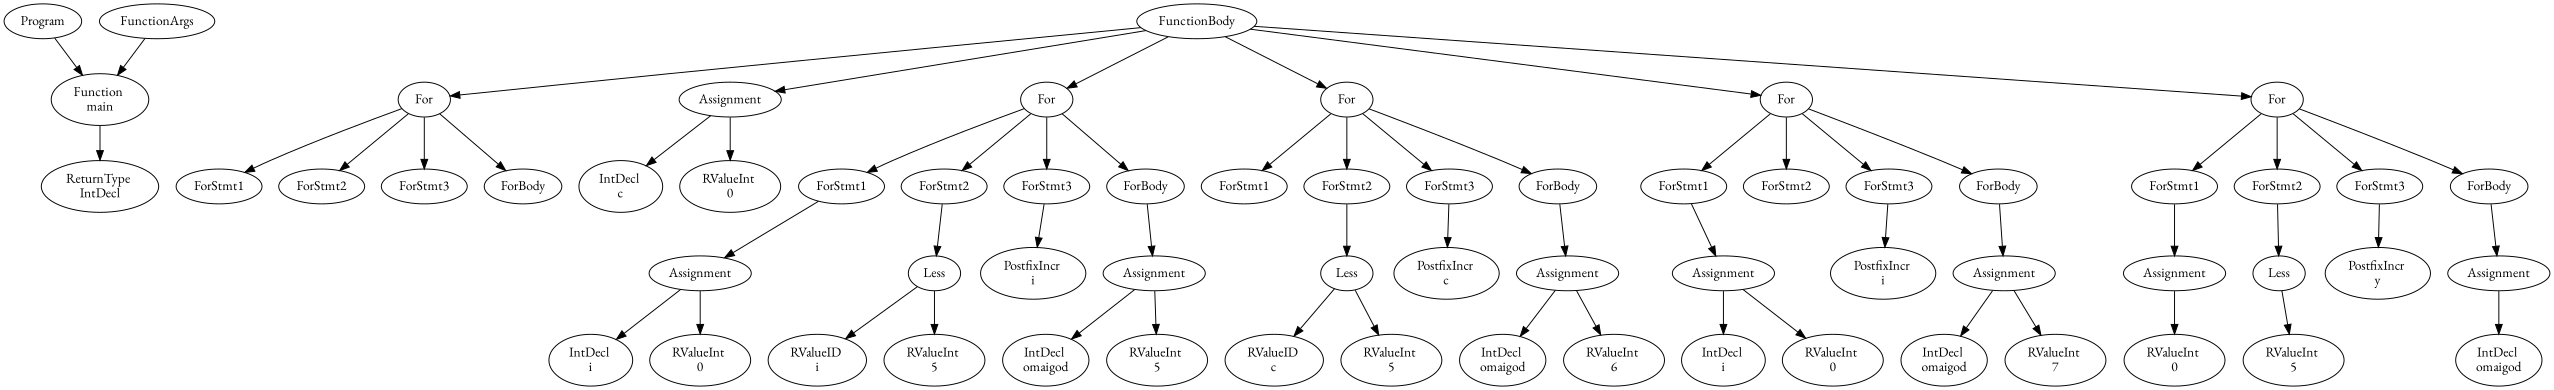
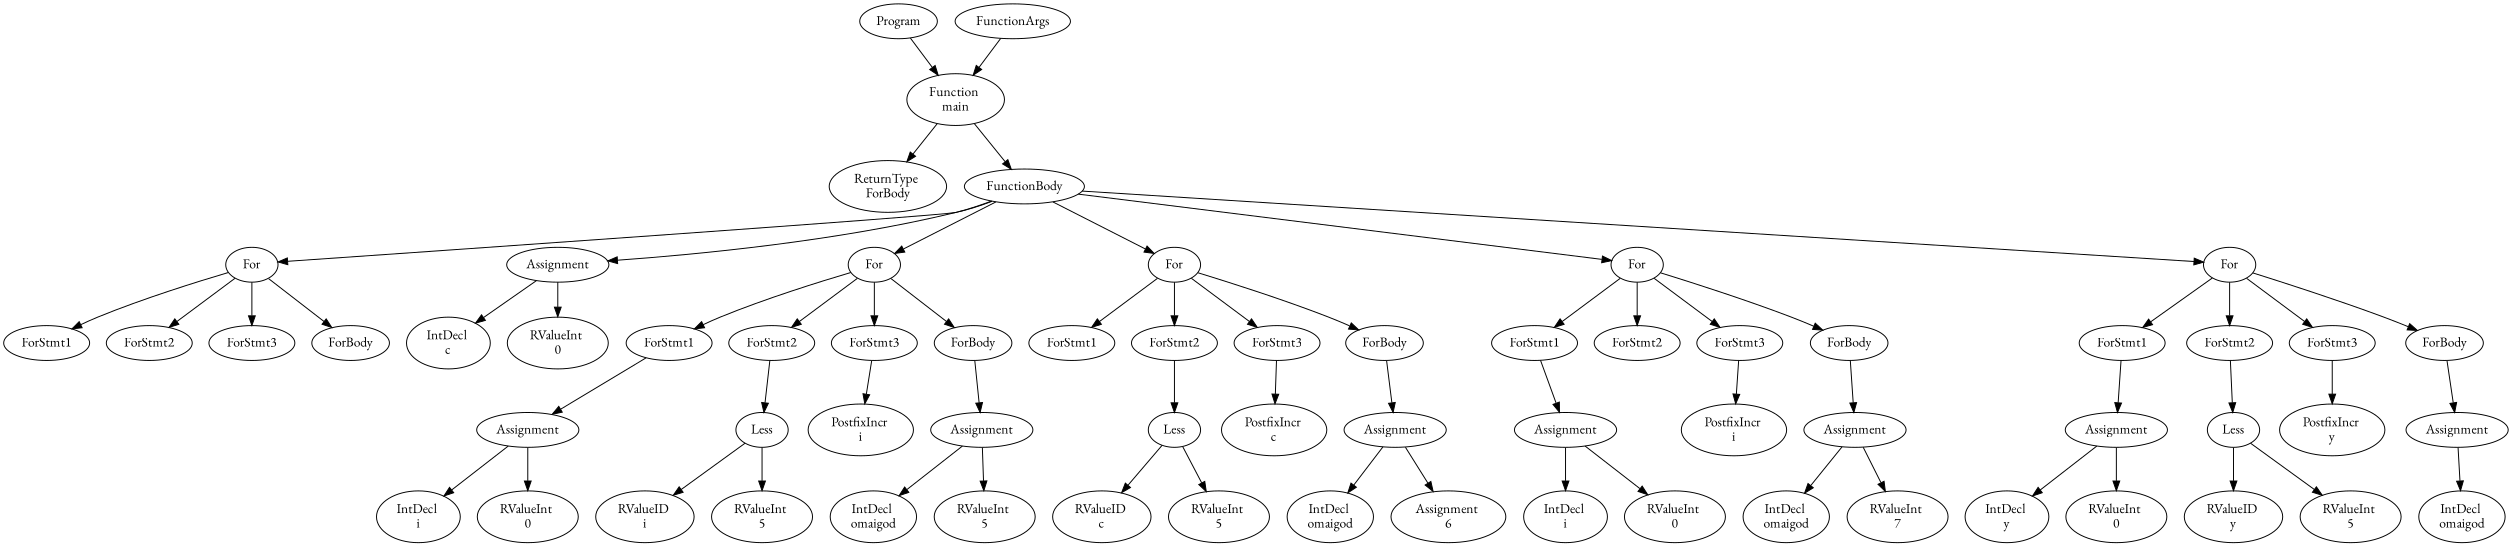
edge "Function main" -> "FunctionBody": added
node "ReturnType IntDecl": label "ReturnType IntDecl" -> "ReturnType ForBody"
node "RValueInt 6": label "RValueInt 6" -> "Assignment 6"
node "IntDecl y": added
node "RValueID y": added
